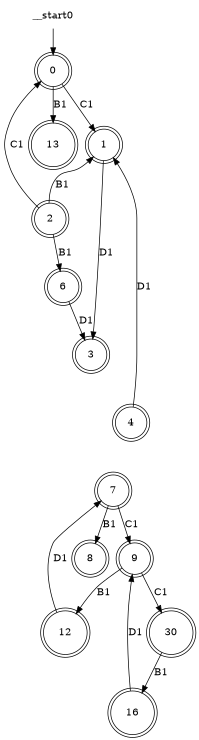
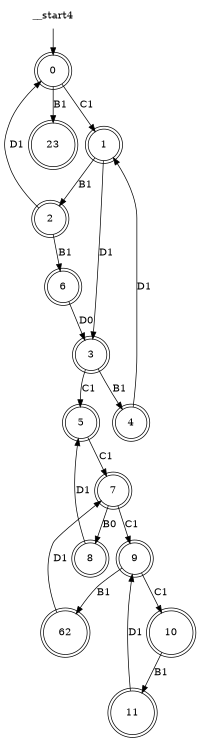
node "__start0": label "__start0" -> "__start4"
edge "2" -> "0": label "C1" -> "D1"
node "13": label "13" -> "23"
edge "2" -> "1": reversed
edge "6" -> "3": label "D1" -> "D0"
edge "3" -> "4": added, label "B1"
node "5": added
edge "7" -> "8": label "B1" -> "B0"
node "12": label "12" -> "62"
node "30": label "30" -> "10"
node "16": label "16" -> "11"
